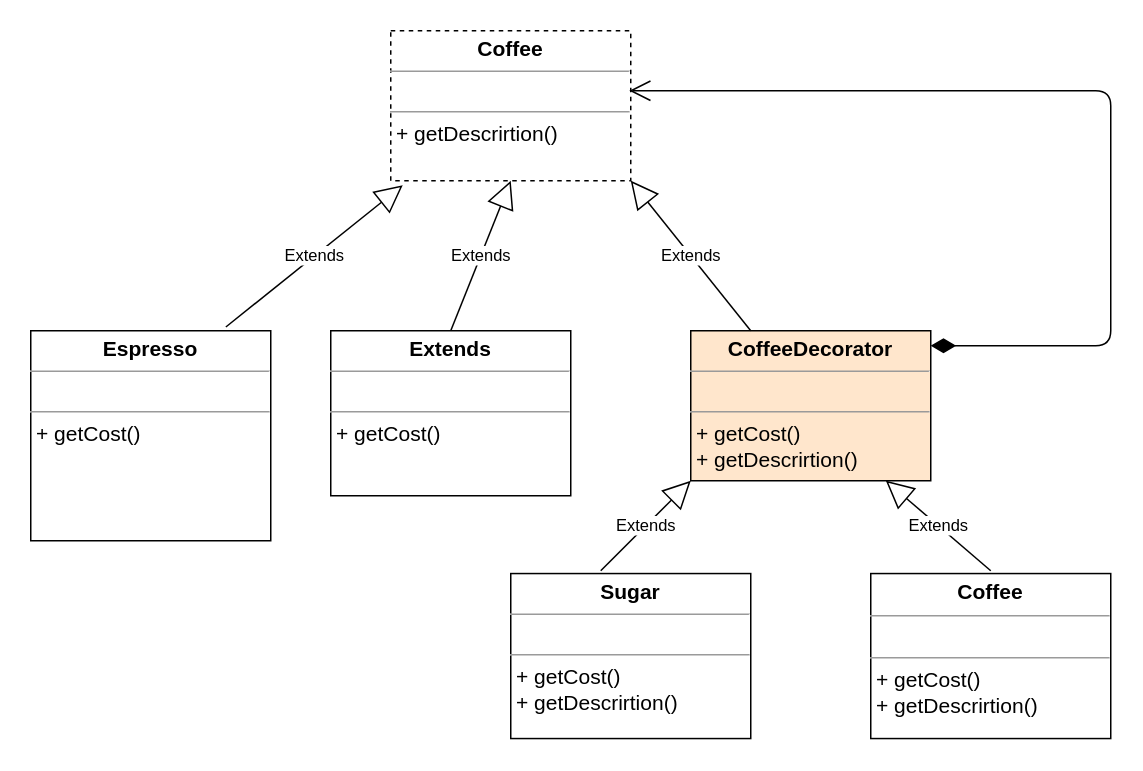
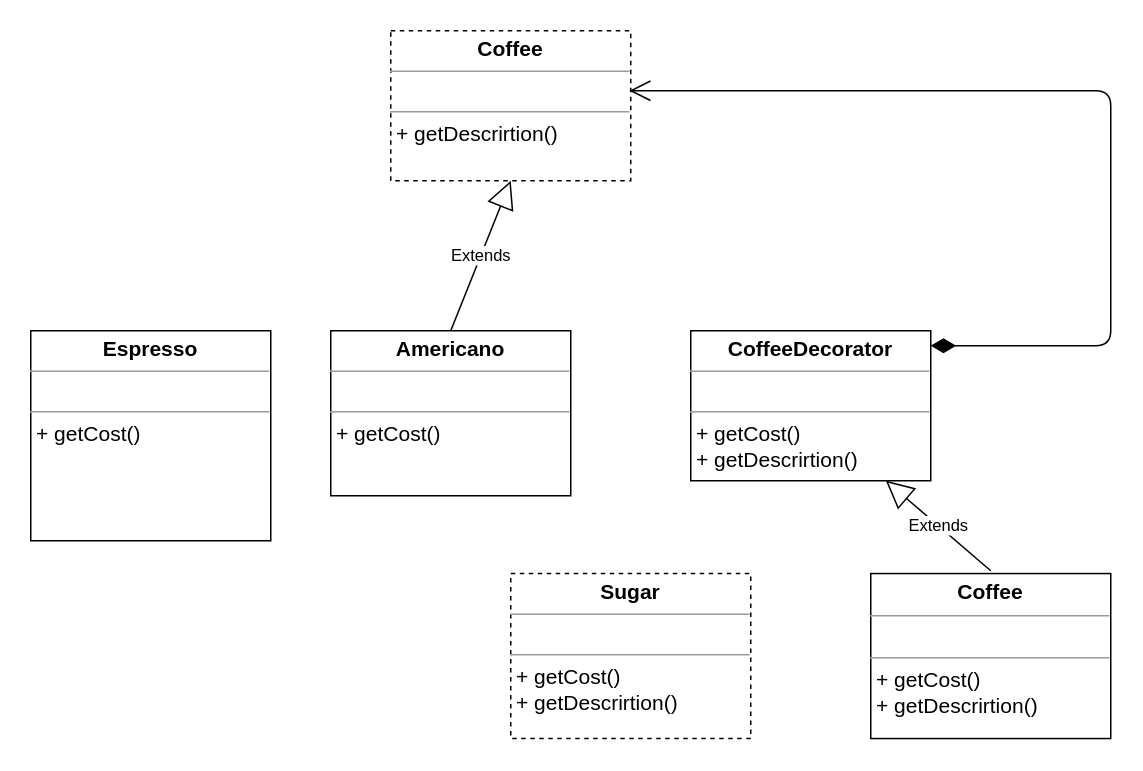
edge "Espresso + getCost()" -> "Coffee + getDescrirtion()": removed, label "Extends"
edge "CoffeeDecorator + getCost() + getDescrirtion()" -> "Coffee + getDescrirtion()": removed, label "Extends"
node "Extends + getCost()": label "Extends + getCost()" -> "Americano + getCost()"
node "CoffeeDecorator + getCost() + getDescrirtion()": fillcolor #ffe6cc -> #ffffff
edge "Sugar + getCost() + getDescrirtion()" -> "CoffeeDecorator + getCost() + getDescrirtion()": removed, label "Extends"
node "Sugar + getCost() + getDescrirtion()": style solid -> dashed
